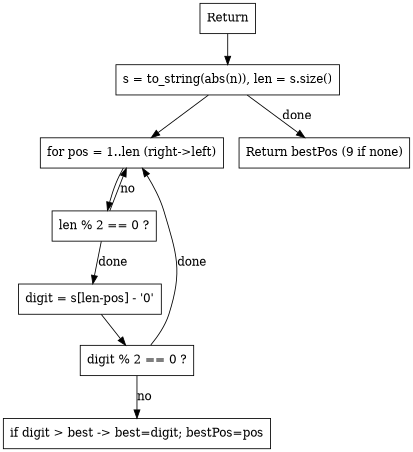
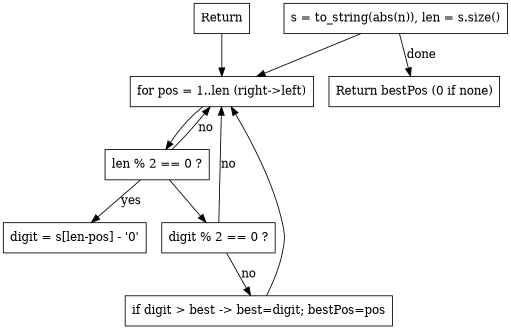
edge "Return" -> "s = to_string(abs(n)), len = s.size()": now "Return" -> "for pos = 1..len (right->left)"
node "Return bestPos (9 if none)": label "Return bestPos (9 if none)" -> "Return bestPos (0 if none)"
edge "if digit > best -> best=digit; bestPos=pos" -> "for pos = 1..len (right->left)": added
edge "len % 2 == 0 ?" -> "digit = s[len-pos] - '0'": label "done" -> "yes"
edge "digit % 2 == 0 ?" -> "for pos = 1..len (right->left)": label "done" -> "no"
edge "digit = s[len-pos] - '0'" -> "digit % 2 == 0 ?": now "len % 2 == 0 ?" -> "digit % 2 == 0 ?"
